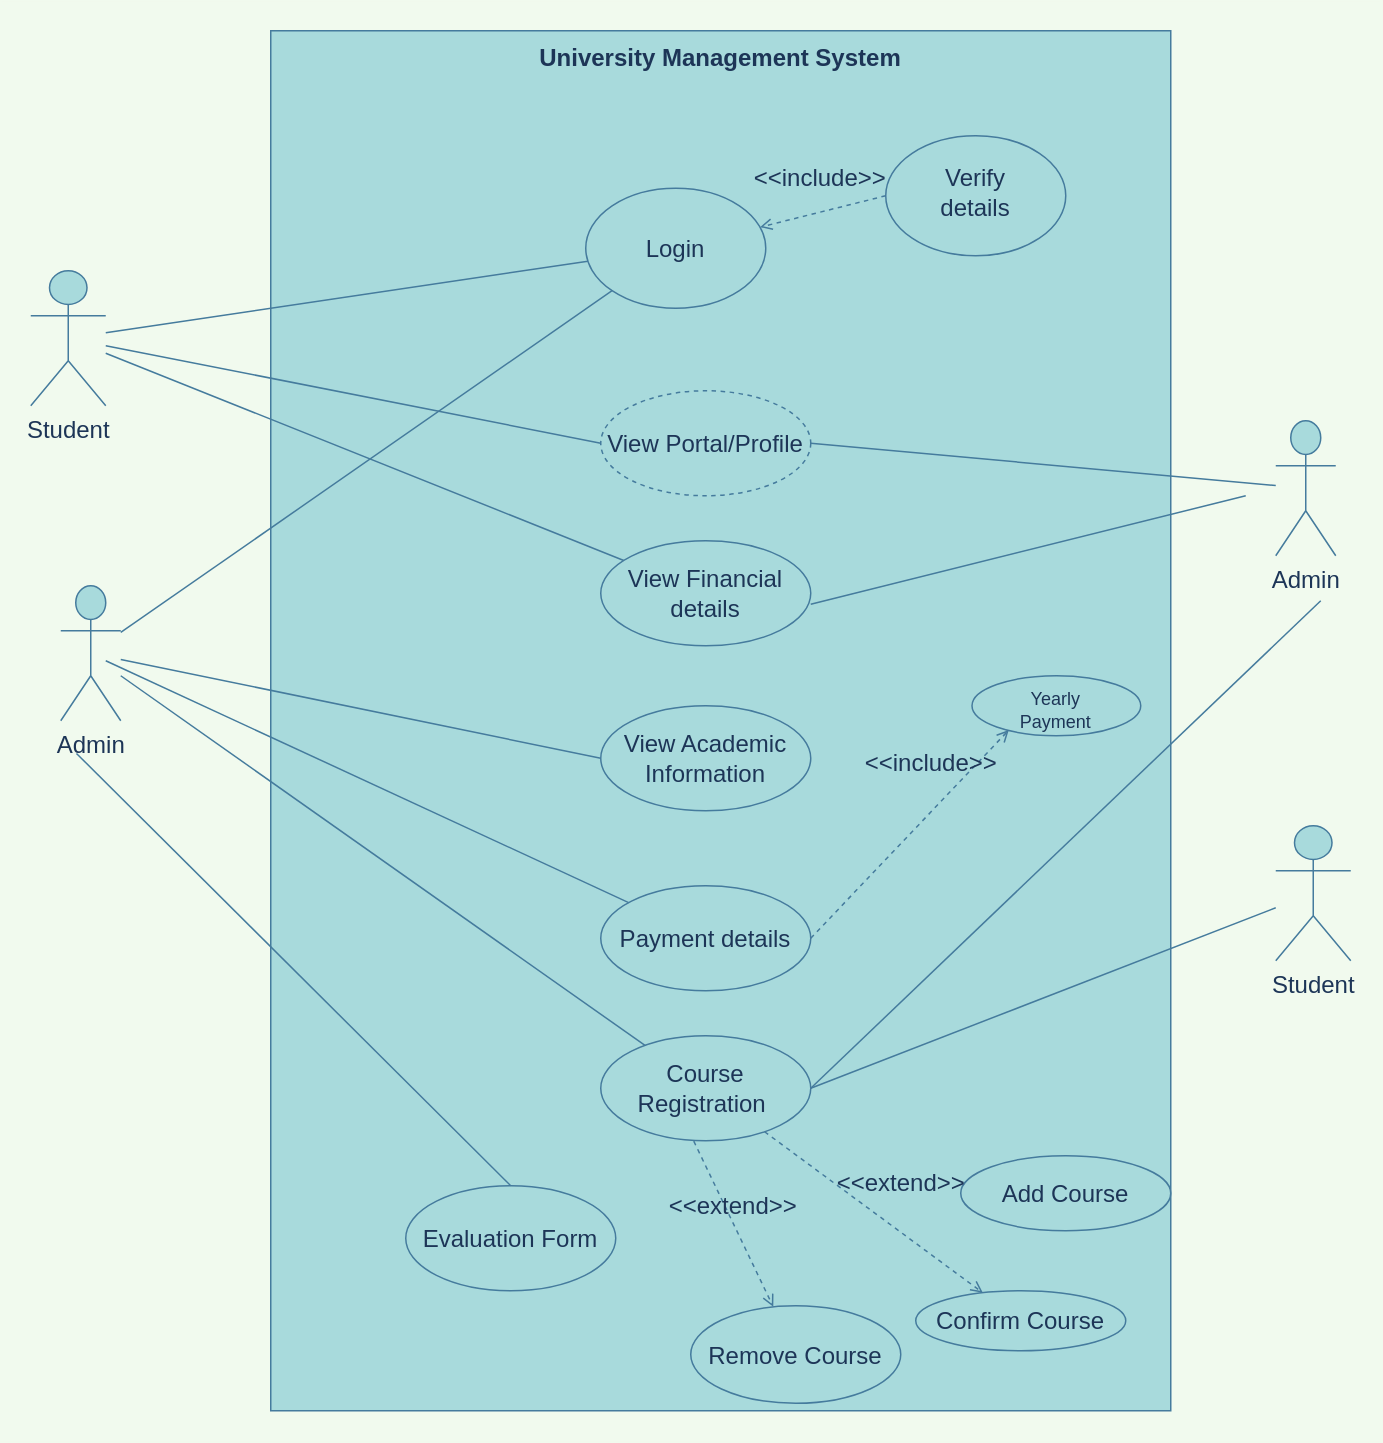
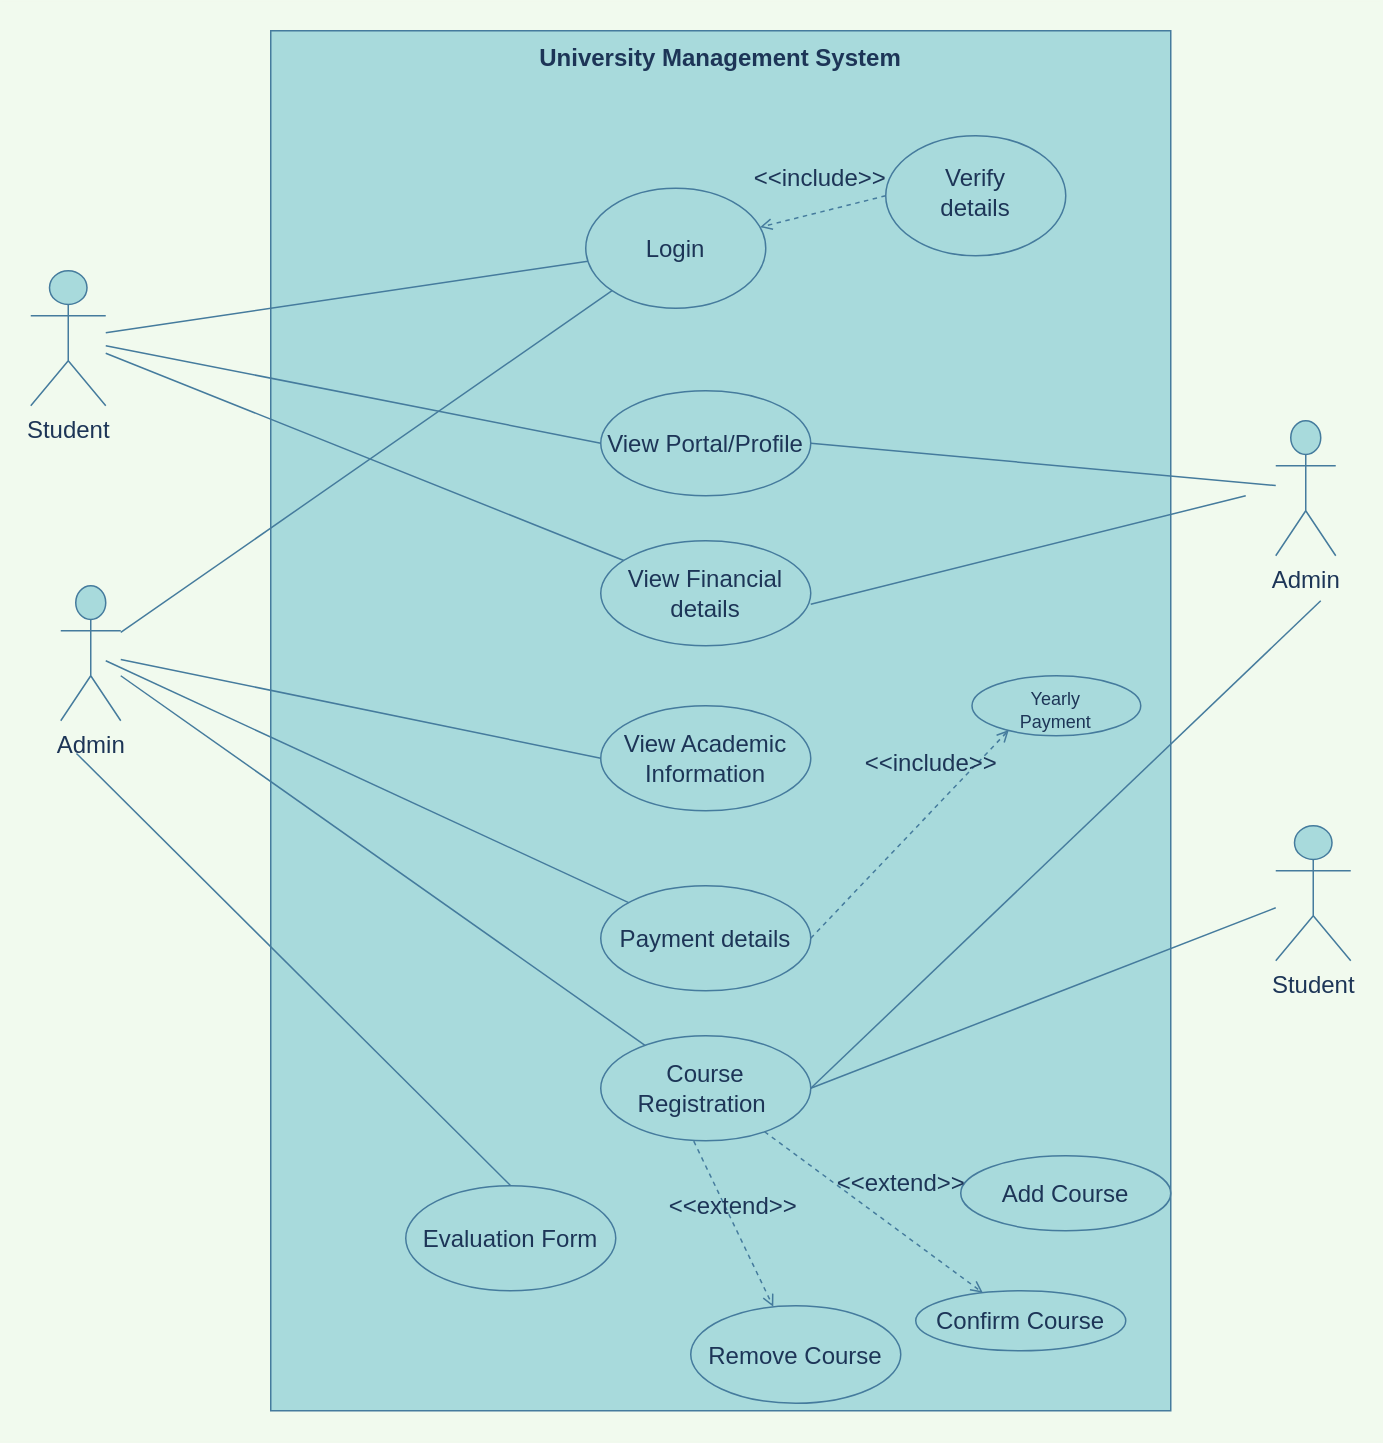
node "View Portal/Profile": style dashed -> solid
